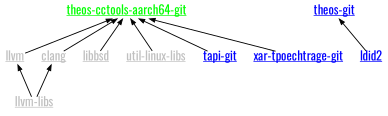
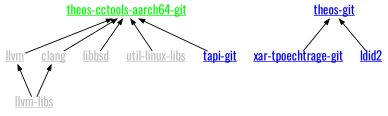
edge "xar-tpoechtrage-git" -> "theos-cctools-aarch64-git": now "xar-tpoechtrage-git" -> "theos-git"
